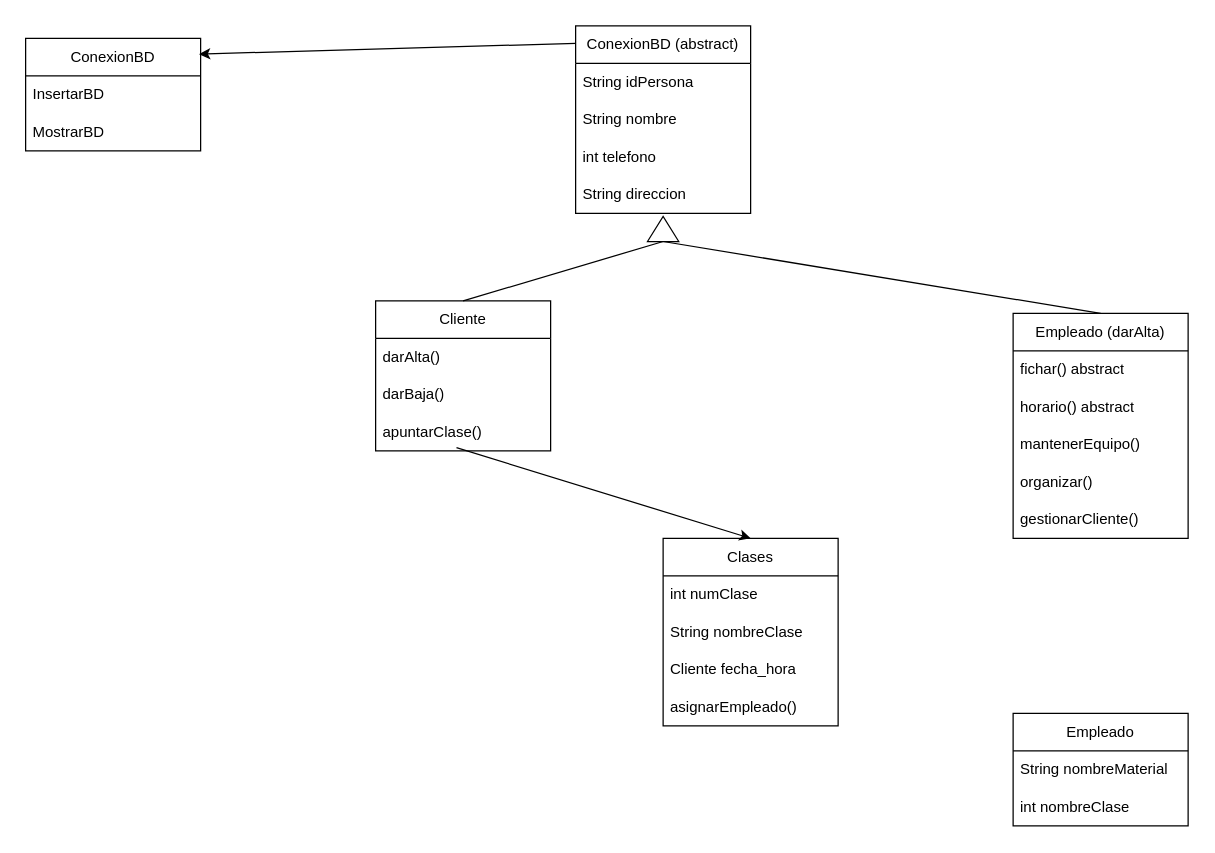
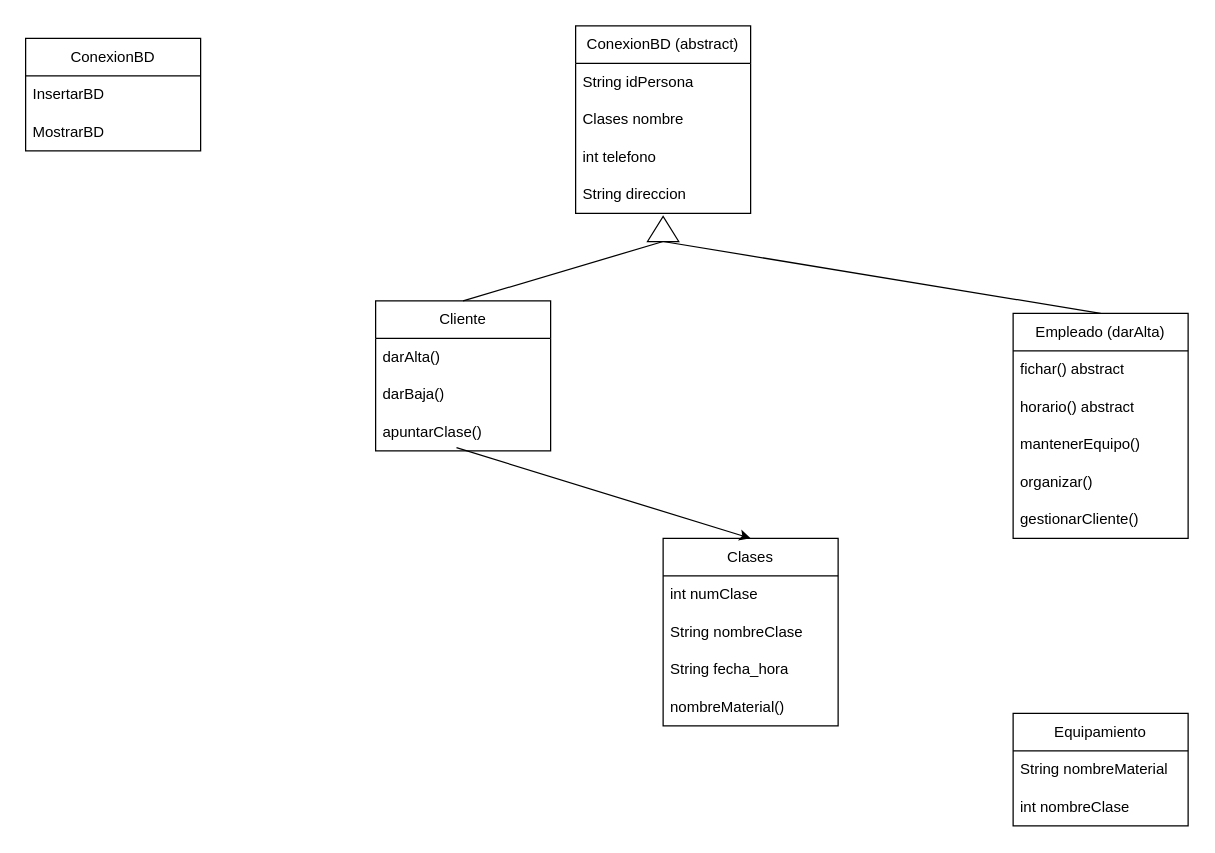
edge "ConexionBD (abstract)" -> "ConexionBD": removed
node "String nombre": label "String nombre" -> "Clases nombre"
node "Cliente fecha_hora": label "Cliente fecha_hora" -> "String fecha_hora"
node "asignarEmpleado()": label "asignarEmpleado()" -> "nombreMaterial()"
node "Empleado": label "Empleado" -> "Equipamiento"
